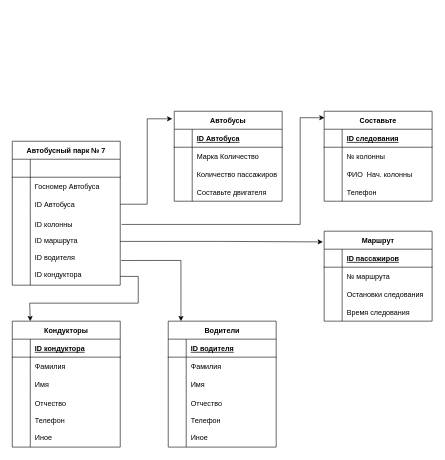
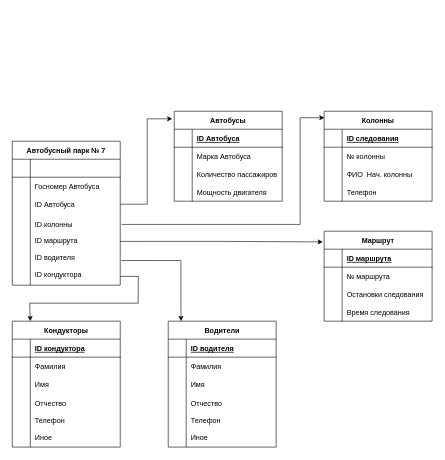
node "Составьте": label "Составьте" -> "Колонны"
node "Марка Количество": label "Марка Количество" -> "Марка Автобуса"
node "Составьте двигателя": label "Составьте двигателя" -> "Мощность двигателя"
node "ID пассажиров": label "ID пассажиров" -> "ID маршрута"
